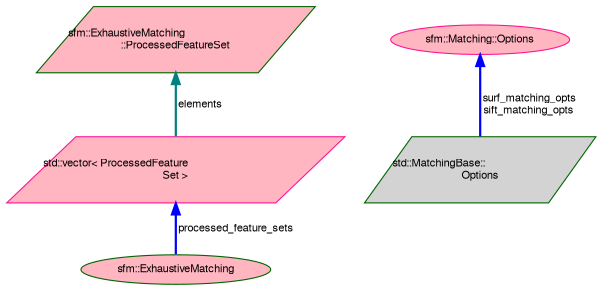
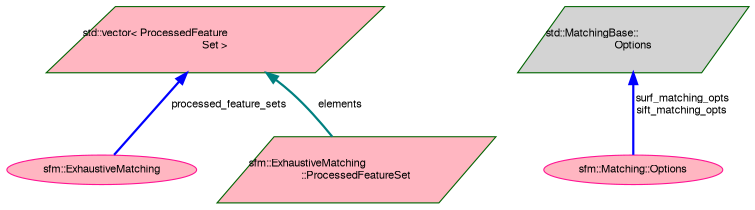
edge "std::MatchingBase:: Options" -> "sfm::Matching::Options": reversed
edge "std::vector< ProcessedFeature Set >" -> "sfm::ExhaustiveMatching ::ProcessedFeatureSet": reversed
node "std::vector< ProcessedFeature Set >": color deeppink -> darkgreen
node "sfm::ExhaustiveMatching": color darkgreen -> deeppink
